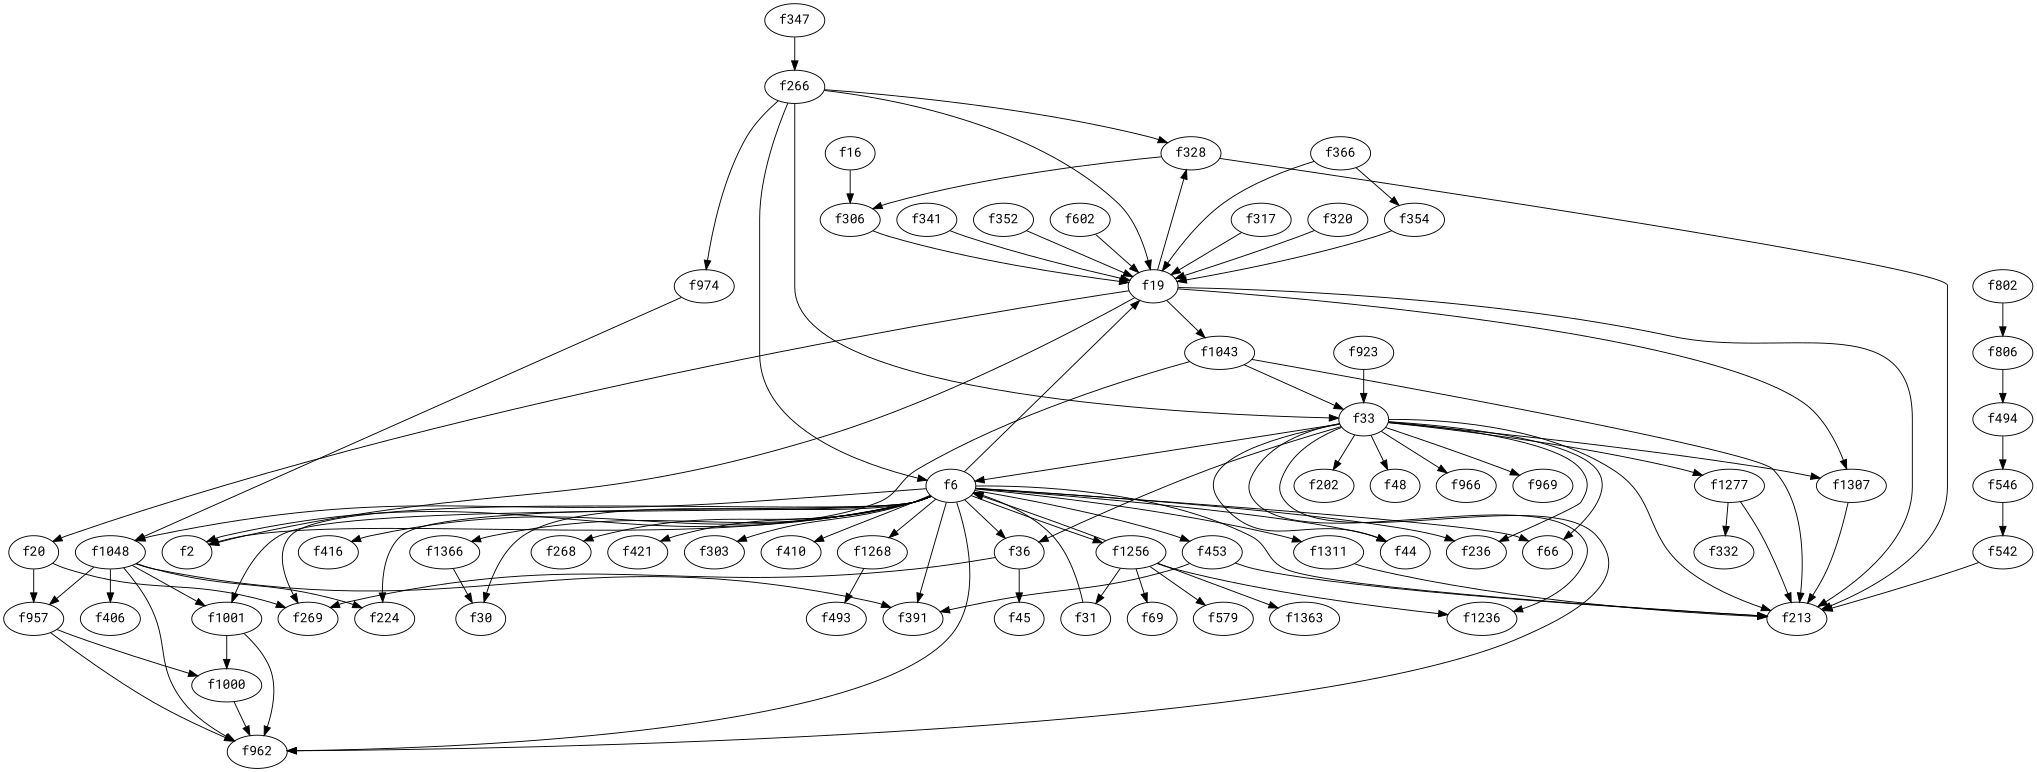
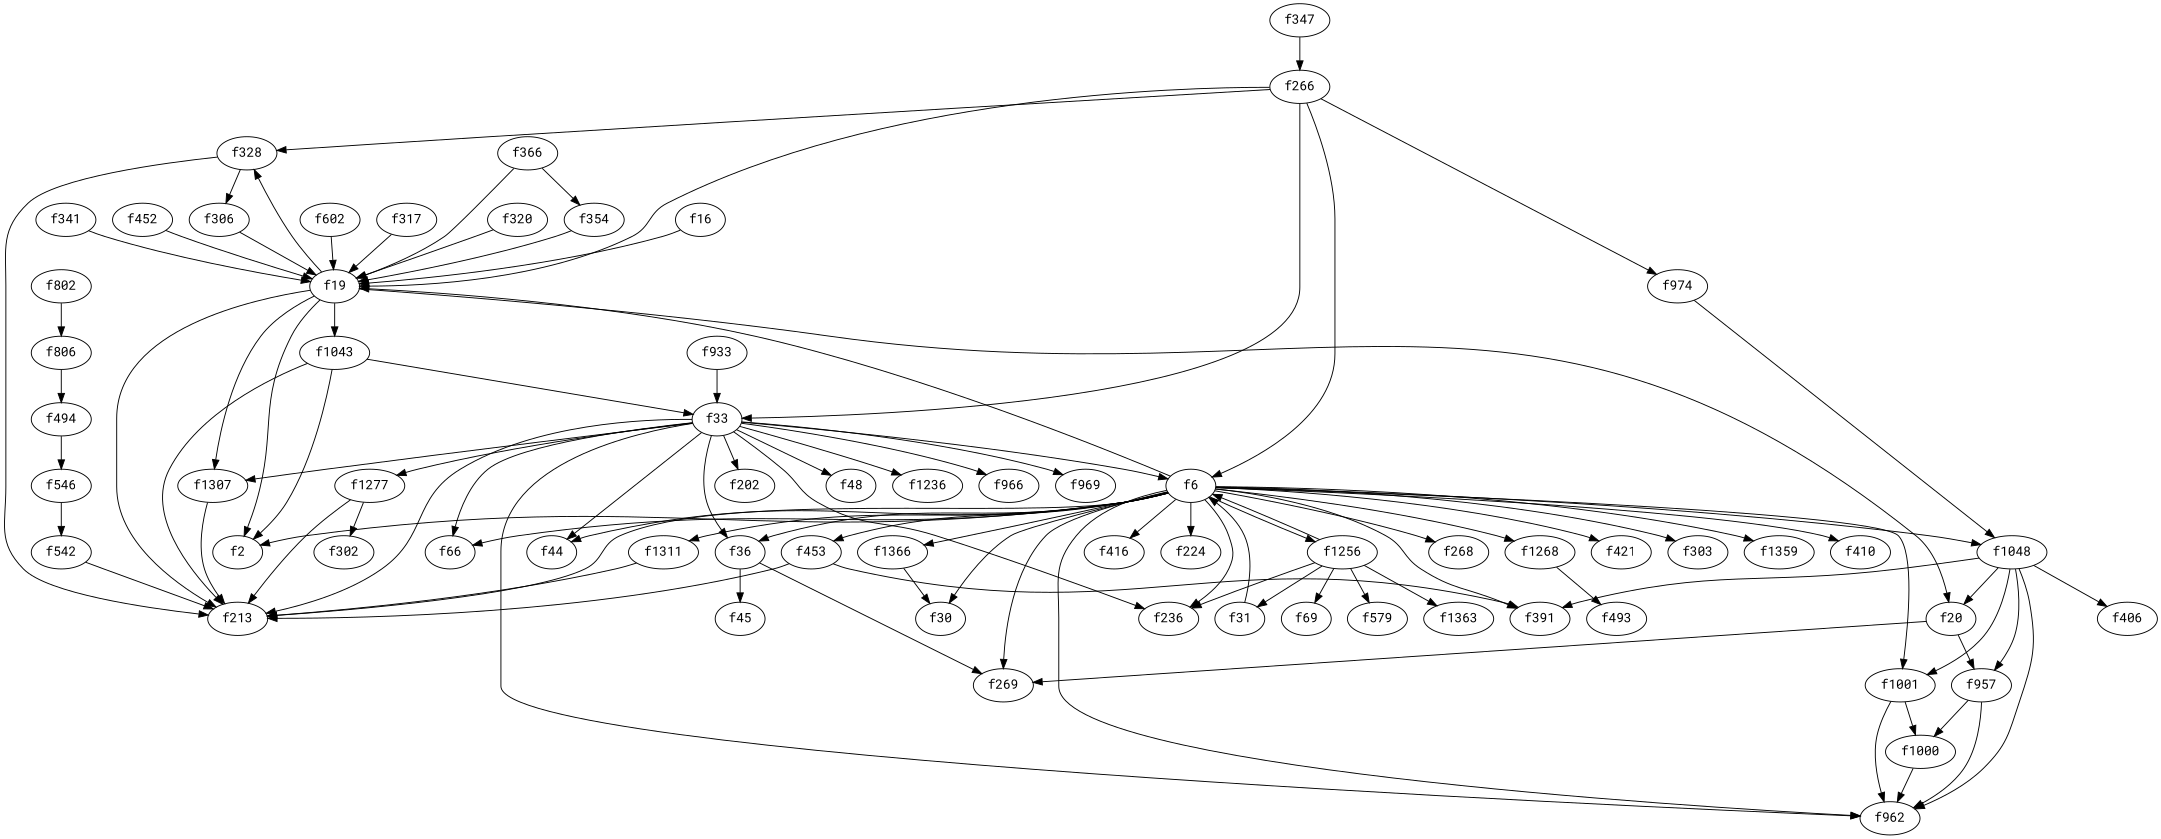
edge "f16" -> "f306": now "f16" -> "f19"
node "f352": label "f352" -> "f452"
node "f923": label "f923" -> "f933"
node "f332": label "f332" -> "f302"
node "f1359": added
edge "f1048" -> "f224": now "f1048" -> "f20"
edge "f1256" -> "f1236": now "f1256" -> "f236"
